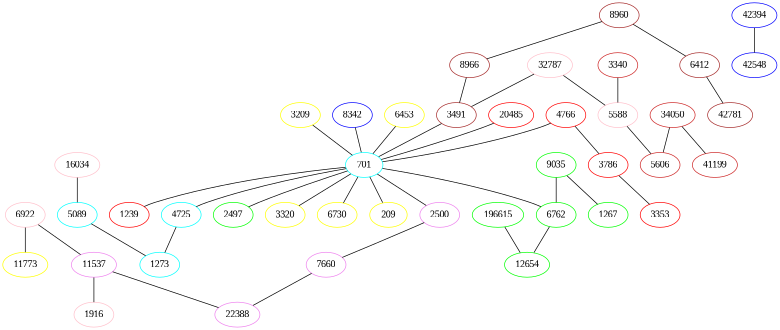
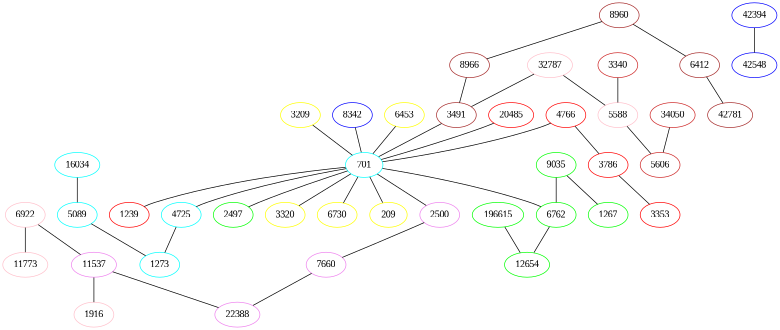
node "16034": color pink -> cyan
node "41199": removed
node "11773": color yellow -> pink
